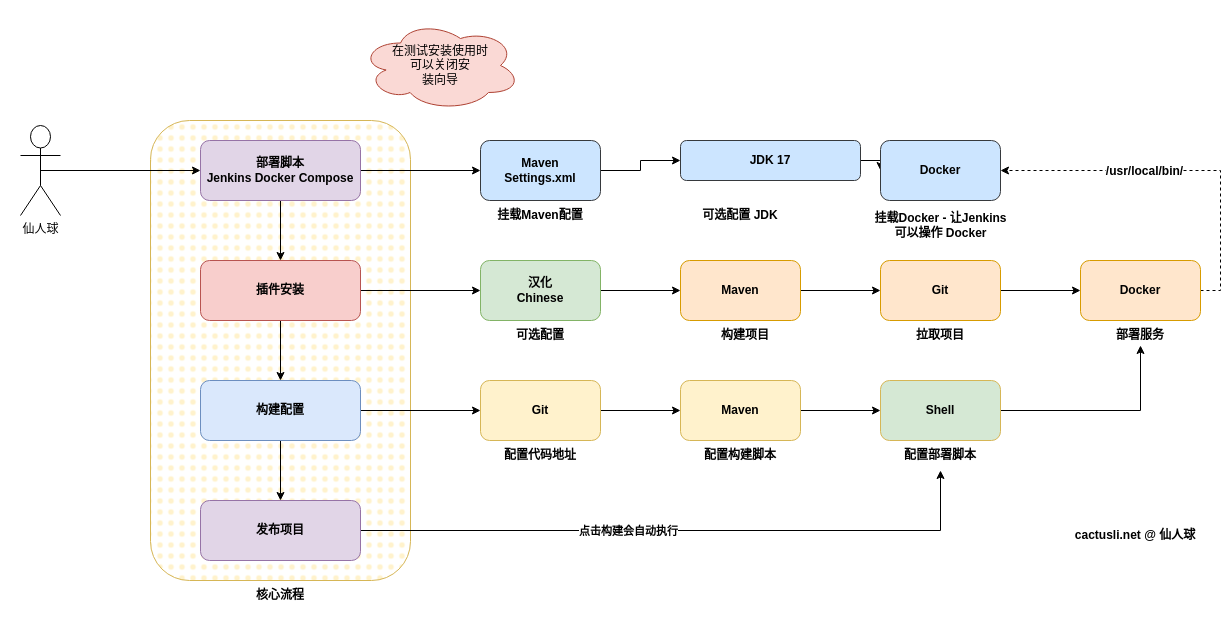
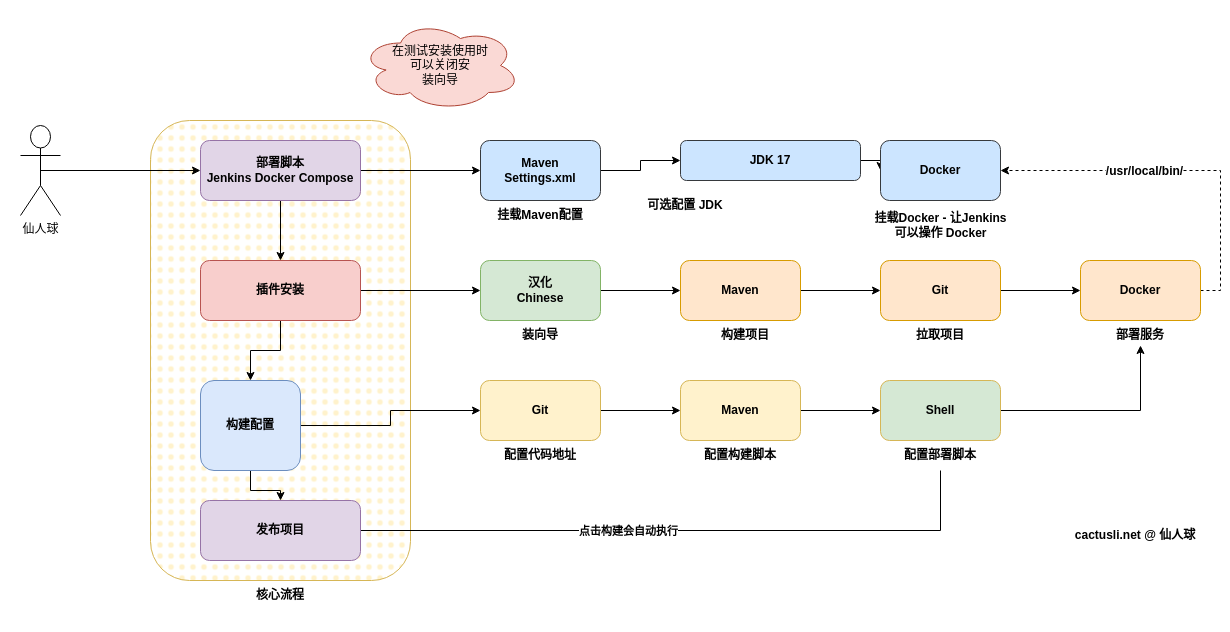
node "可选配置 JDK": moved (741, 216) -> (686, 206)
node "可选配置": label "可选配置" -> "装向导"
node "构建配置": size 160x60 -> 100x90
edge "发布项目" -> "配置部署脚本": arrowhead classic -> none
